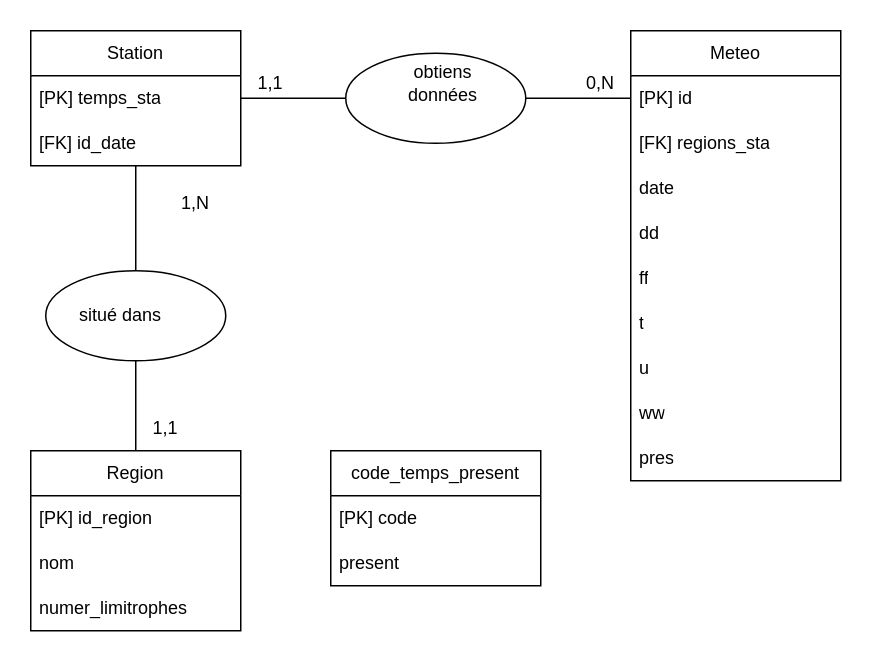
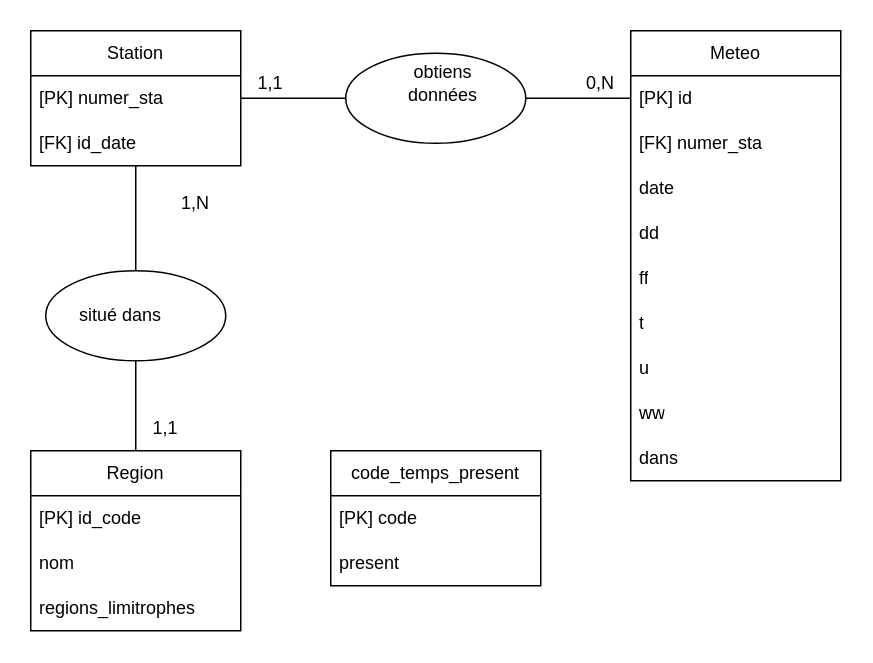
node "[PK] temps_sta": label "[PK] temps_sta" -> "[PK] numer_sta"
node "[FK] regions_sta": label "[FK] regions_sta" -> "[FK] numer_sta"
node "pres": label "pres" -> "dans"
node "[PK] id_region": label "[PK] id_region" -> "[PK] id_code"
node "numer_limitrophes": label "numer_limitrophes" -> "regions_limitrophes"
